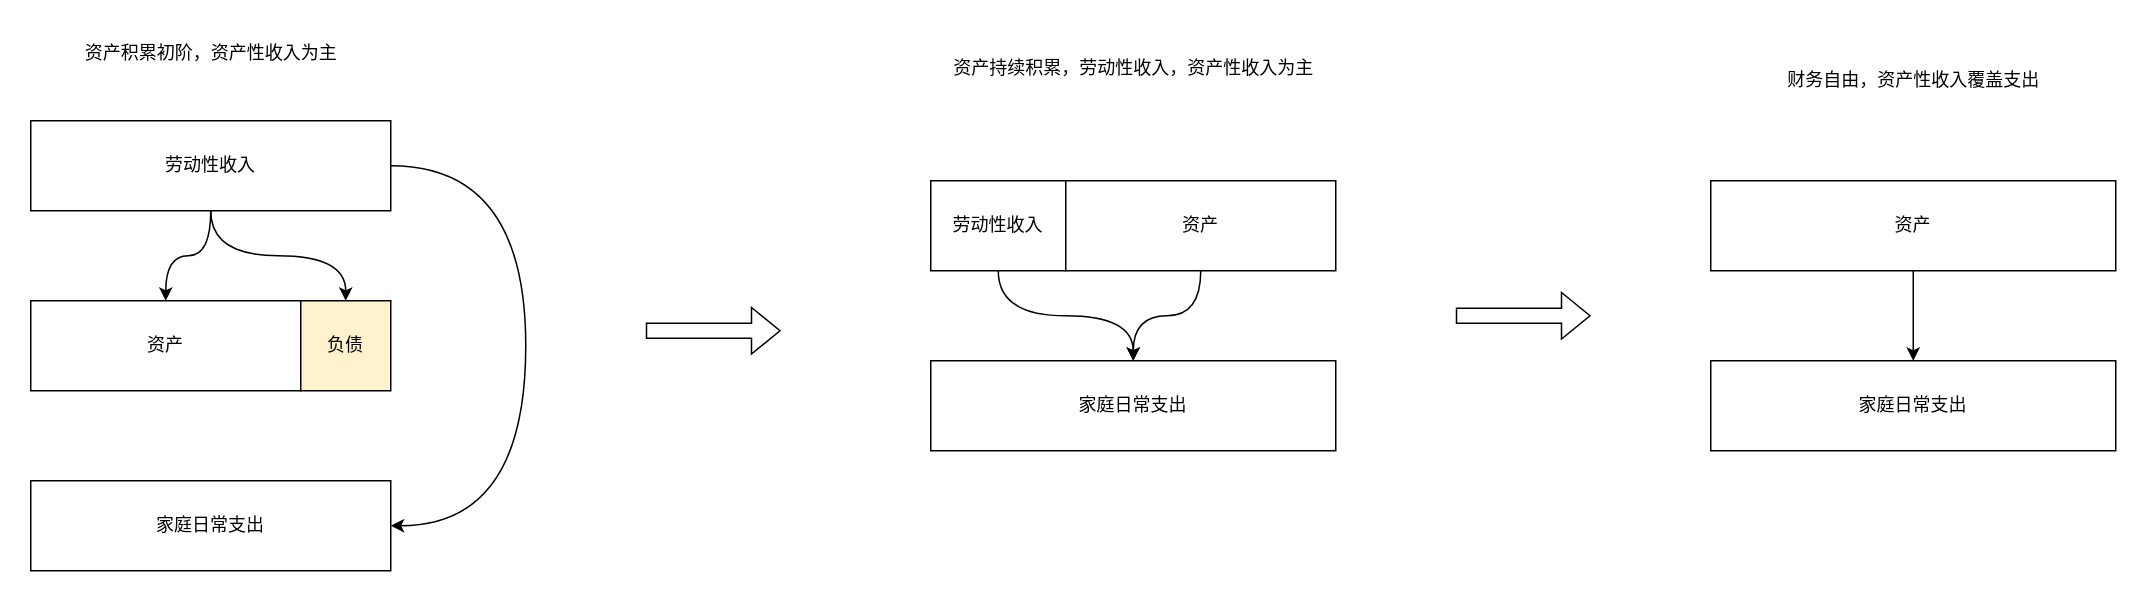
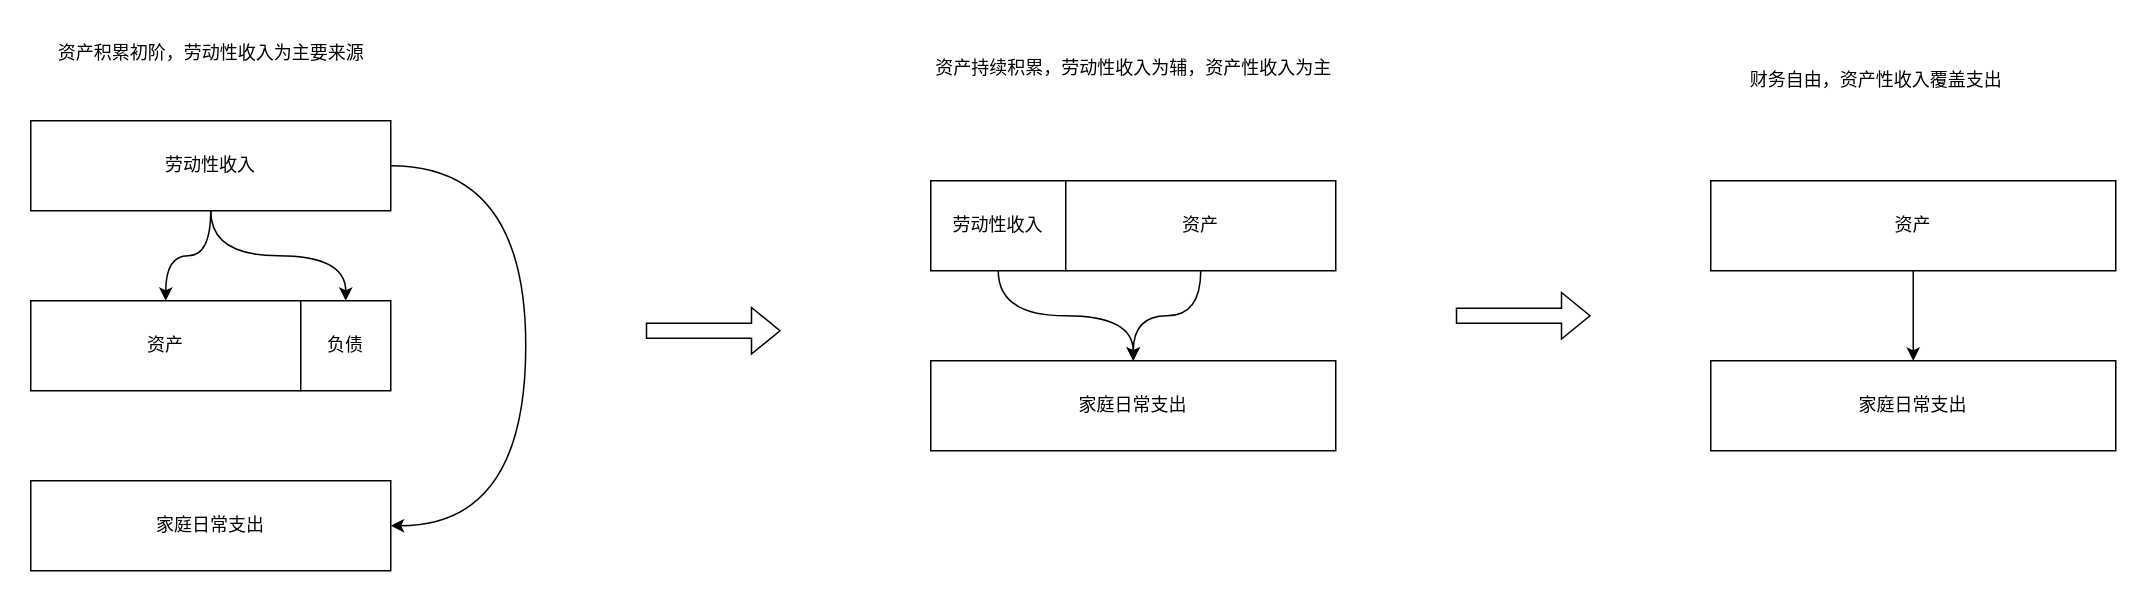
node "资产积累初阶，资产性收入为主": label "资产积累初阶，资产性收入为主" -> "资产积累初阶，劳动性收入为主要来源"
node "资产持续积累，劳动性收入，资产性收入为主": label "资产持续积累，劳动性收入，资产性收入为主" -> "资产持续积累，劳动性收入为辅，资产性收入为主"
node "财务自由，资产性收入覆盖支出": moved (1913, 80) -> (1876, 80)
node "负债": fillcolor #fff2cc -> #ffffff
